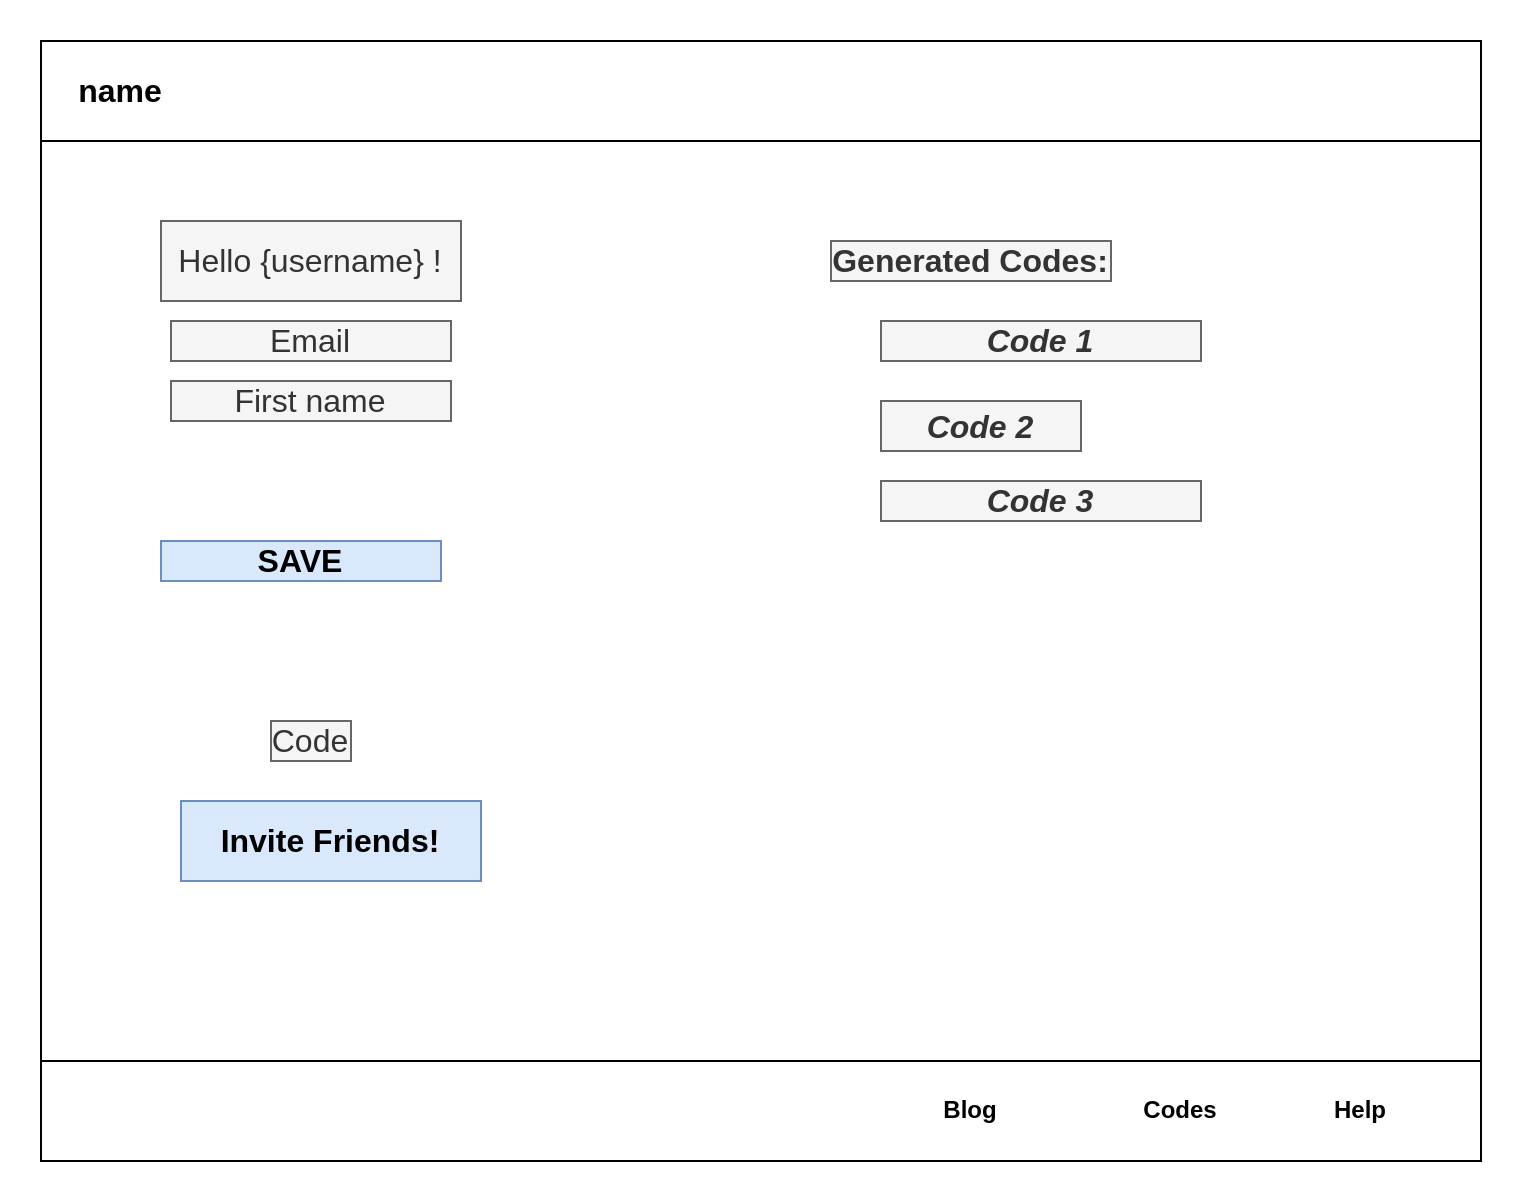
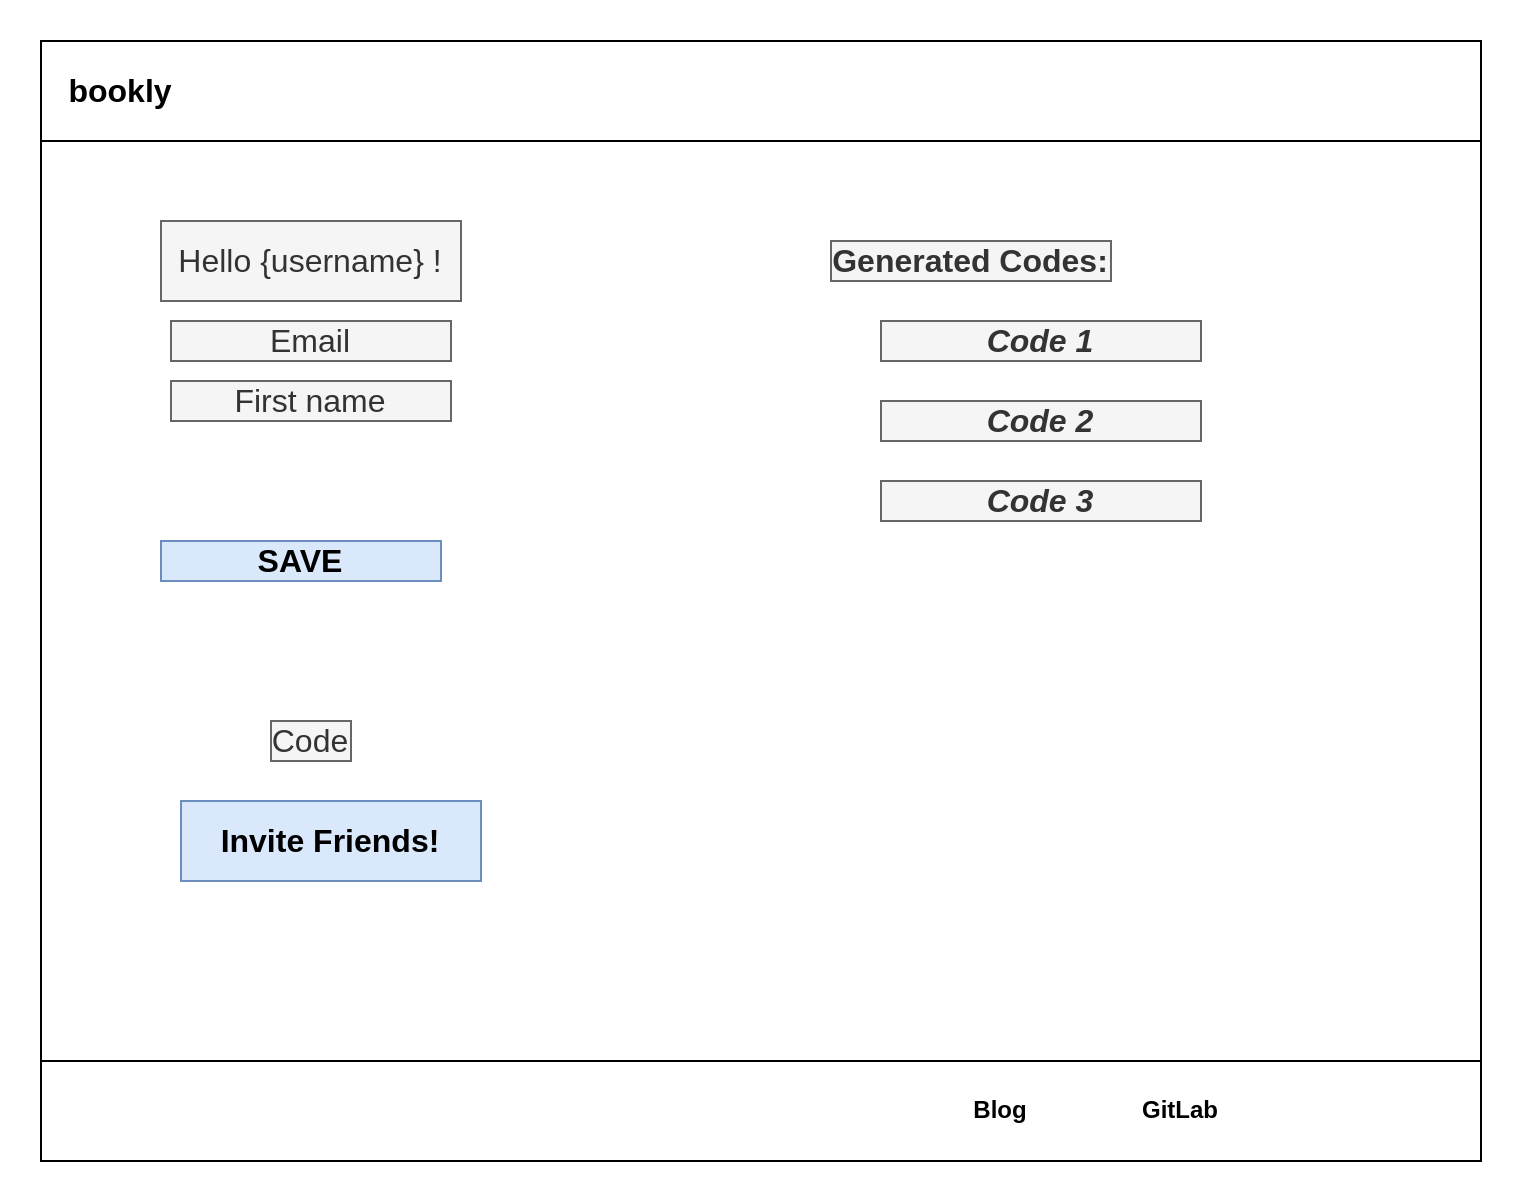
node "name": label "name" -> "bookly"
node "Code 2": size 200x50 -> 320x40
node "Blog": moved (971, 1111) -> (1001, 1111)
node "Codes": label "Codes" -> "GitLab"
node "Help": removed
